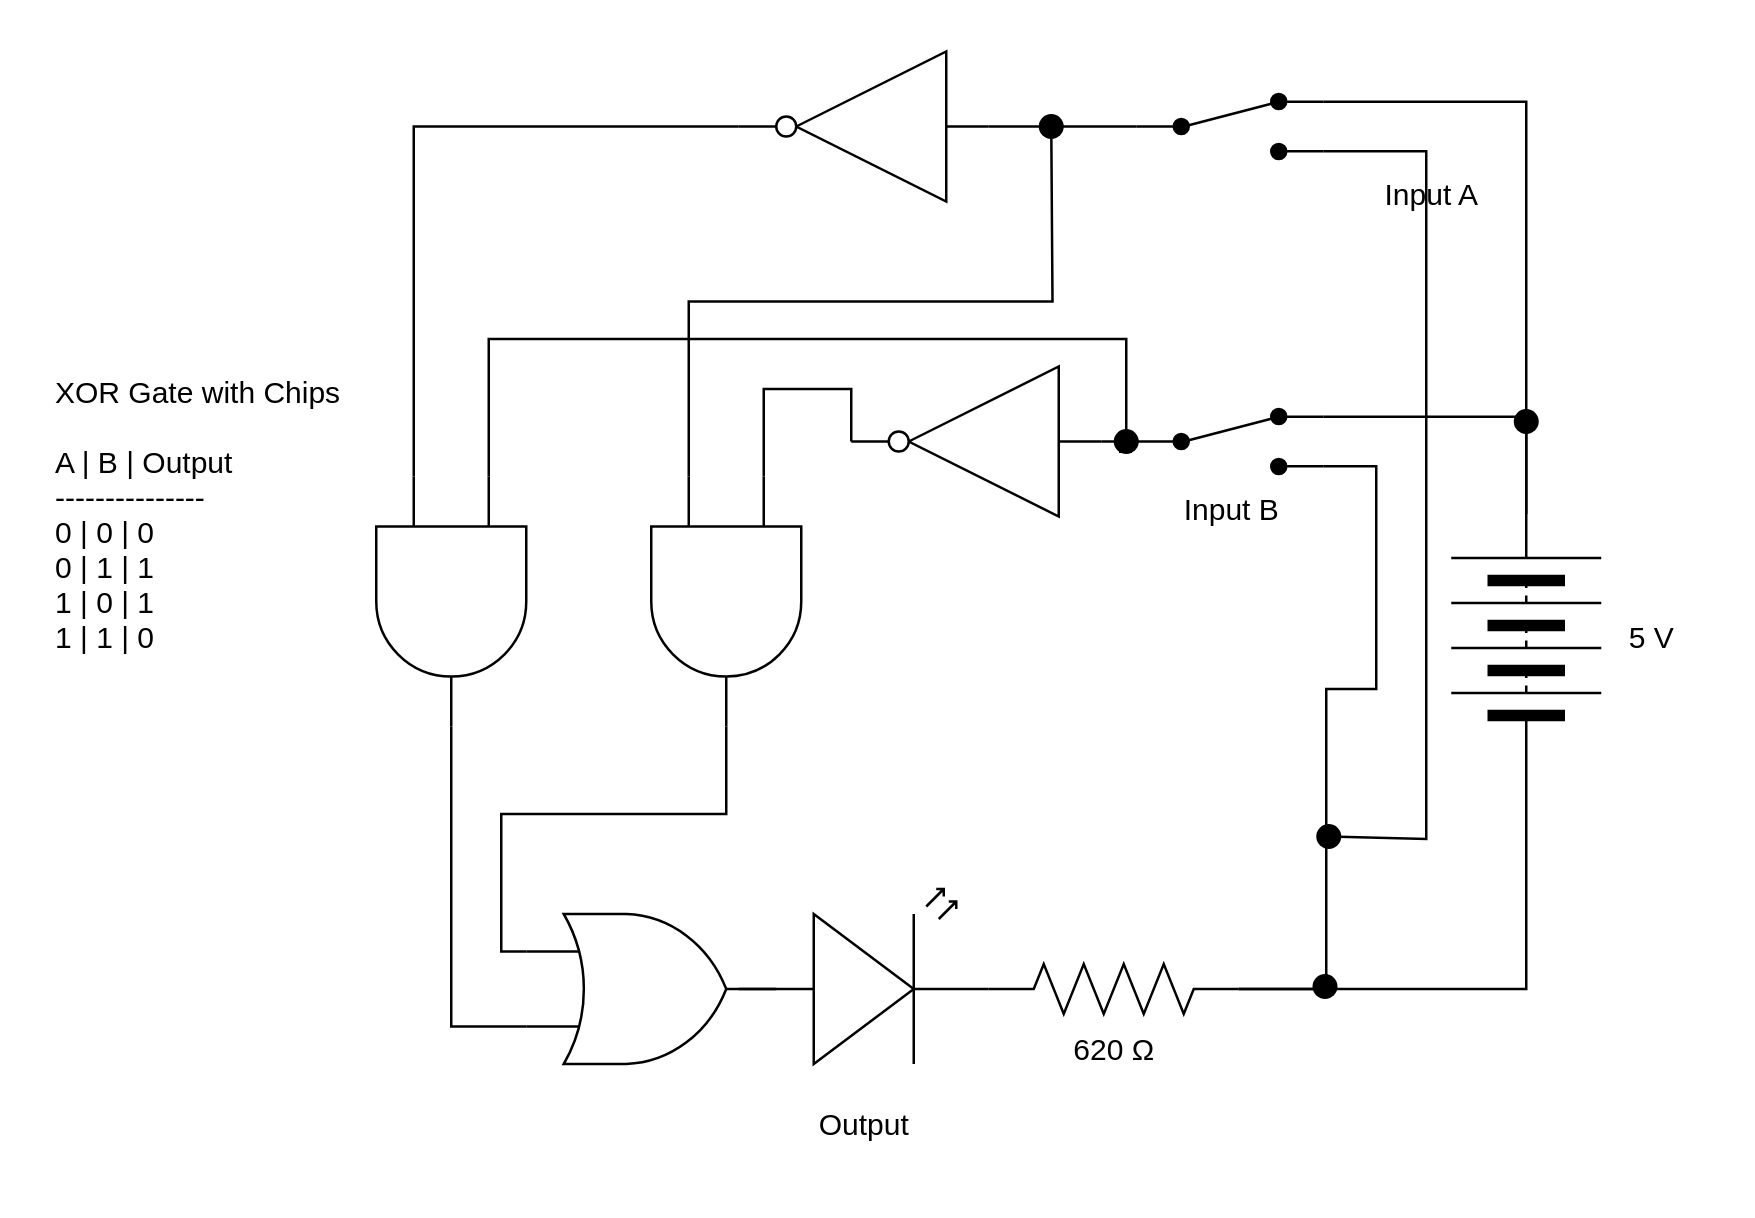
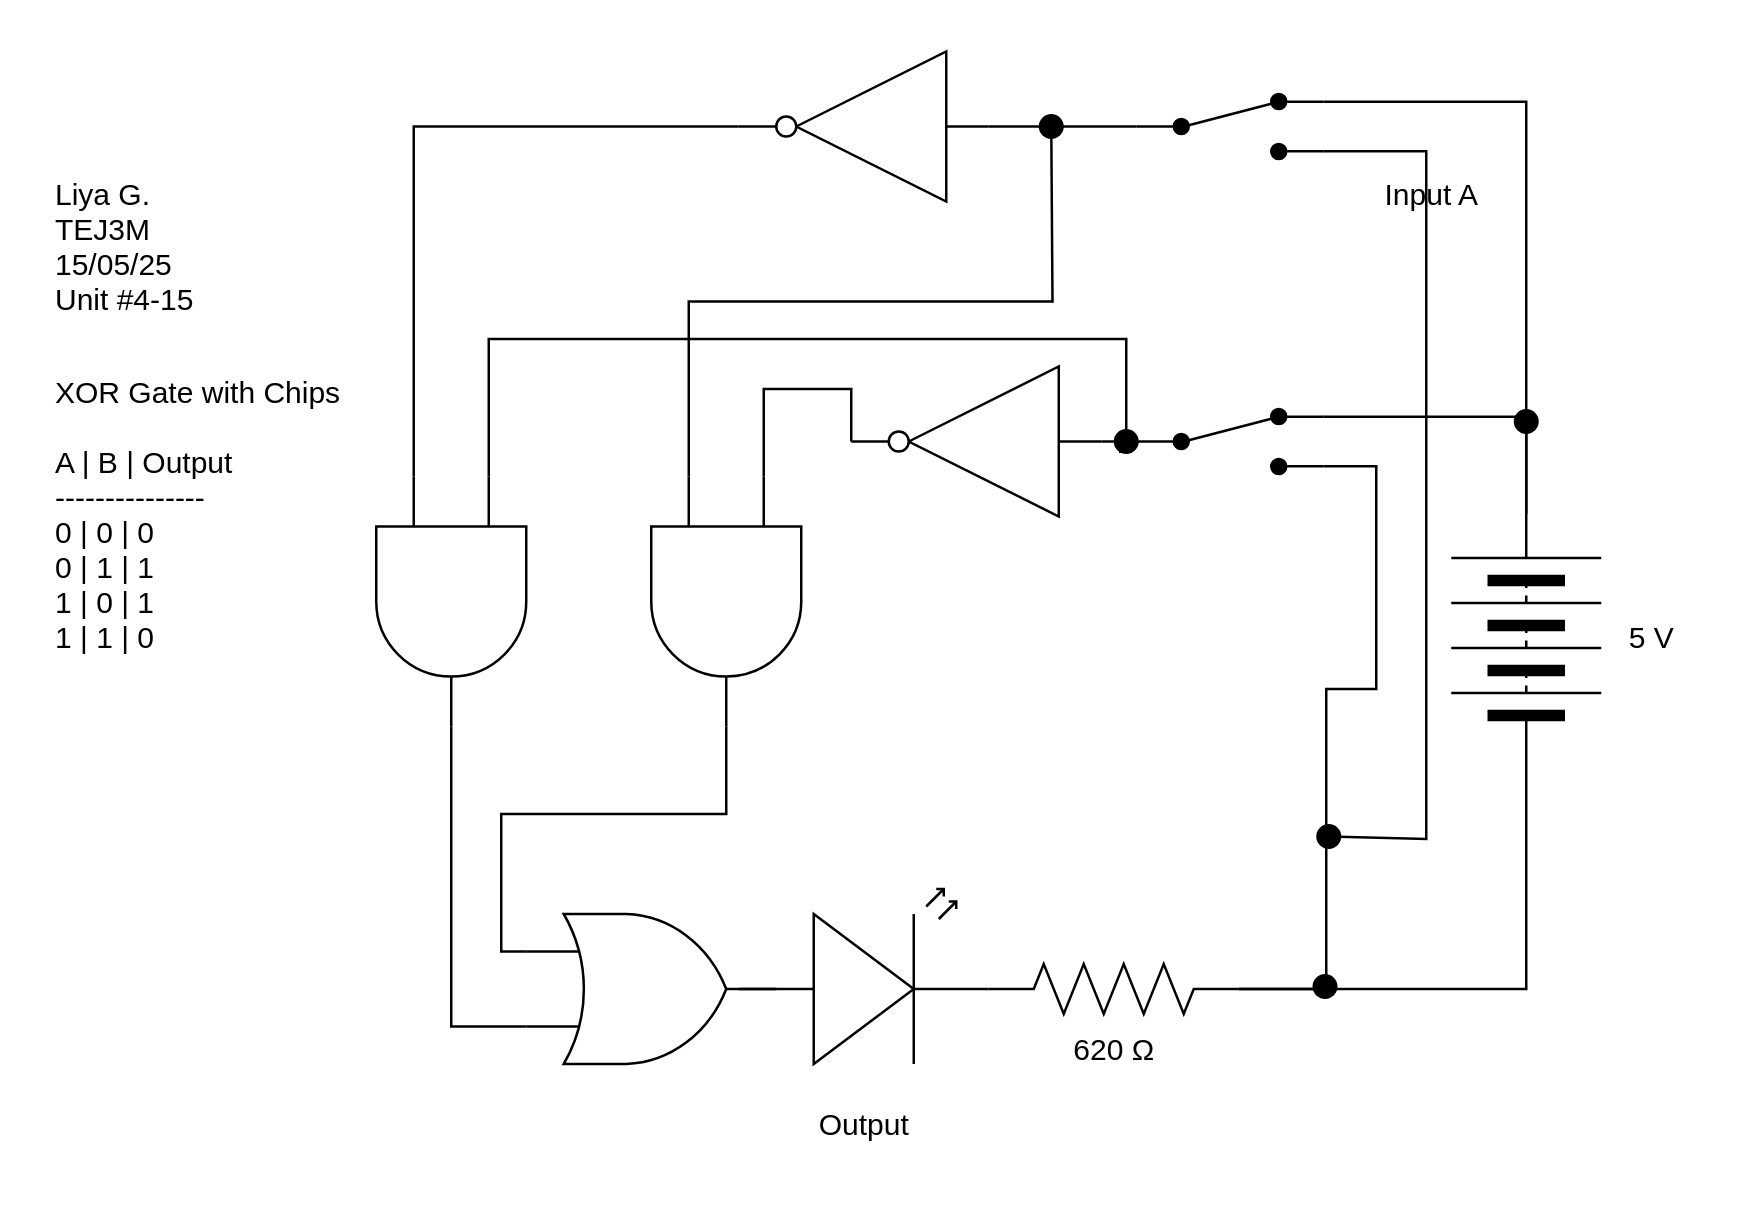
node "Liya G. TEJ3M 15/05/25 Unit #4-15": added
node "Input B": removed
